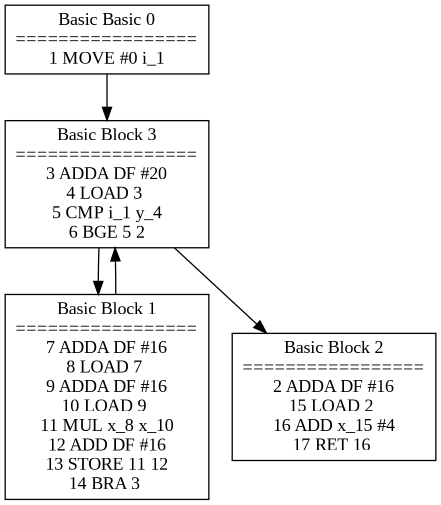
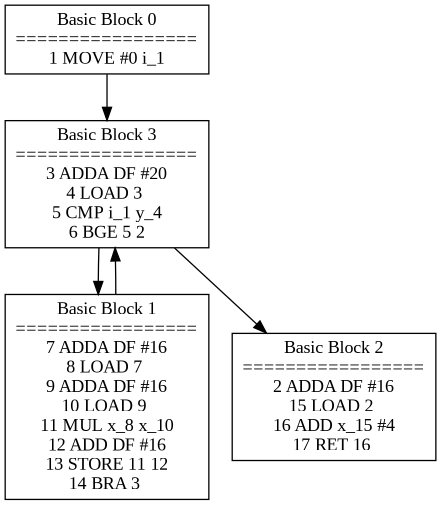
node "Basic Basic 0 ================= 1 MOVE #0 i_1": label "Basic Basic 0 ================= 1 MOVE #0 i_1" -> "Basic Block 0 ================= 1 MOVE #0 i_1"
